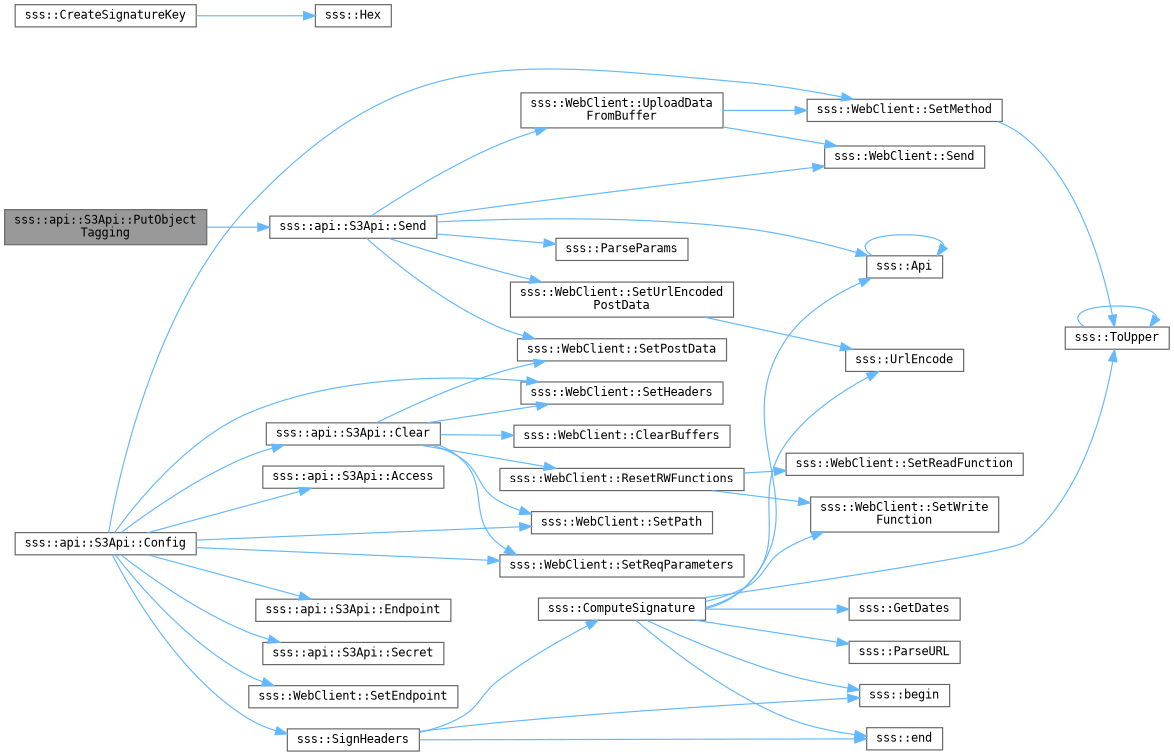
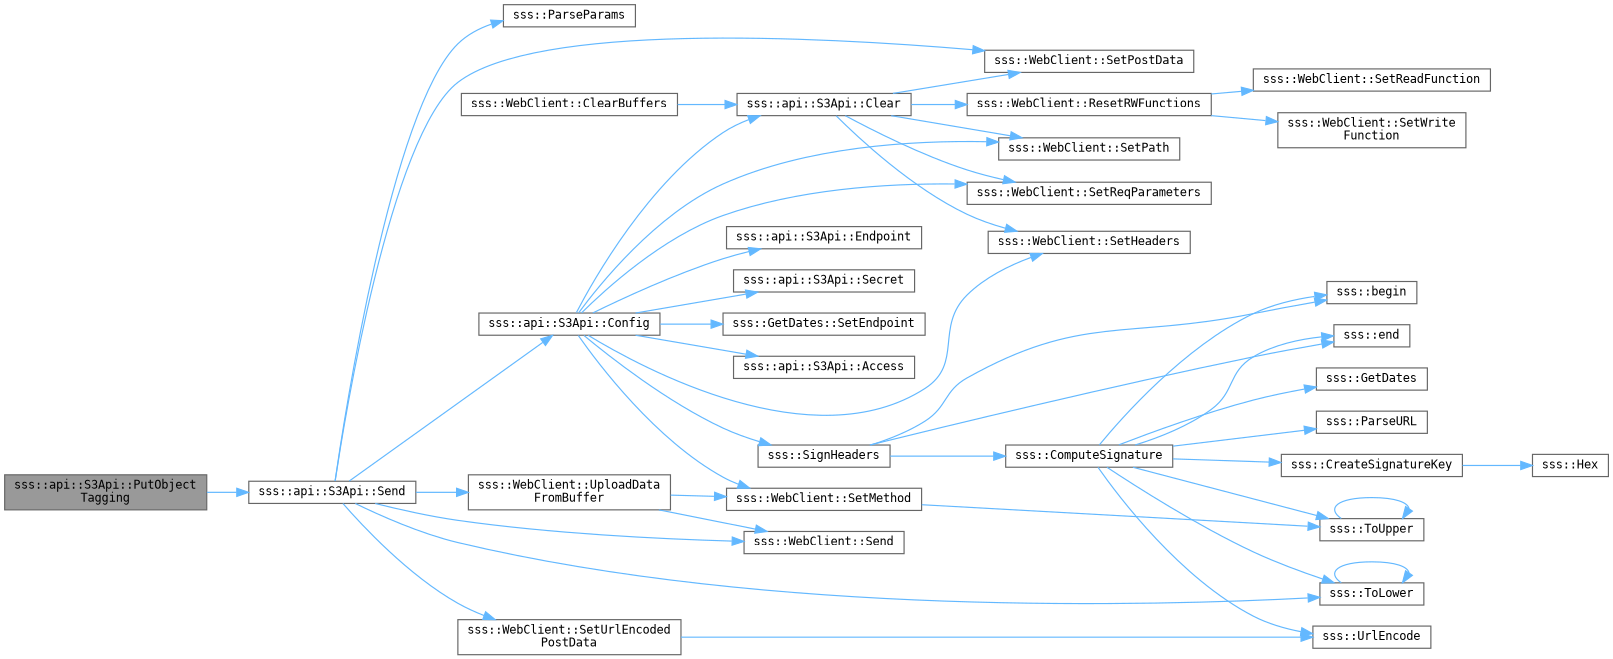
node "sss::Api": label "sss::Api" -> "sss::ToLower"
edge "sss::api::S3Api::Send" -> "sss::api::S3Api::Config": added
edge "sss::api::S3Api::Clear" -> "sss::WebClient::ClearBuffers": reversed
edge "sss::ComputeSignature" -> "sss::WebClient::SetWrite Function": now "sss::ComputeSignature" -> "sss::CreateSignatureKey"
node "sss::WebClient::SetEndpoint": label "sss::WebClient::SetEndpoint" -> "sss::GetDates::SetEndpoint"
